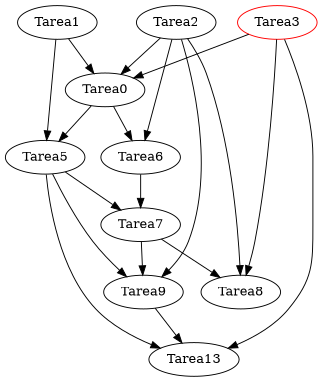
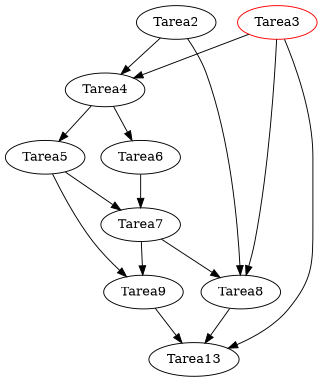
node "Tarea1": removed
edge "Tarea2" -> "Tarea6": removed
node "Tarea0": label "Tarea0" -> "Tarea4"
edge "Tarea2" -> "Tarea9": removed
edge "Tarea5" -> "Tarea13": now "Tarea8" -> "Tarea13"
